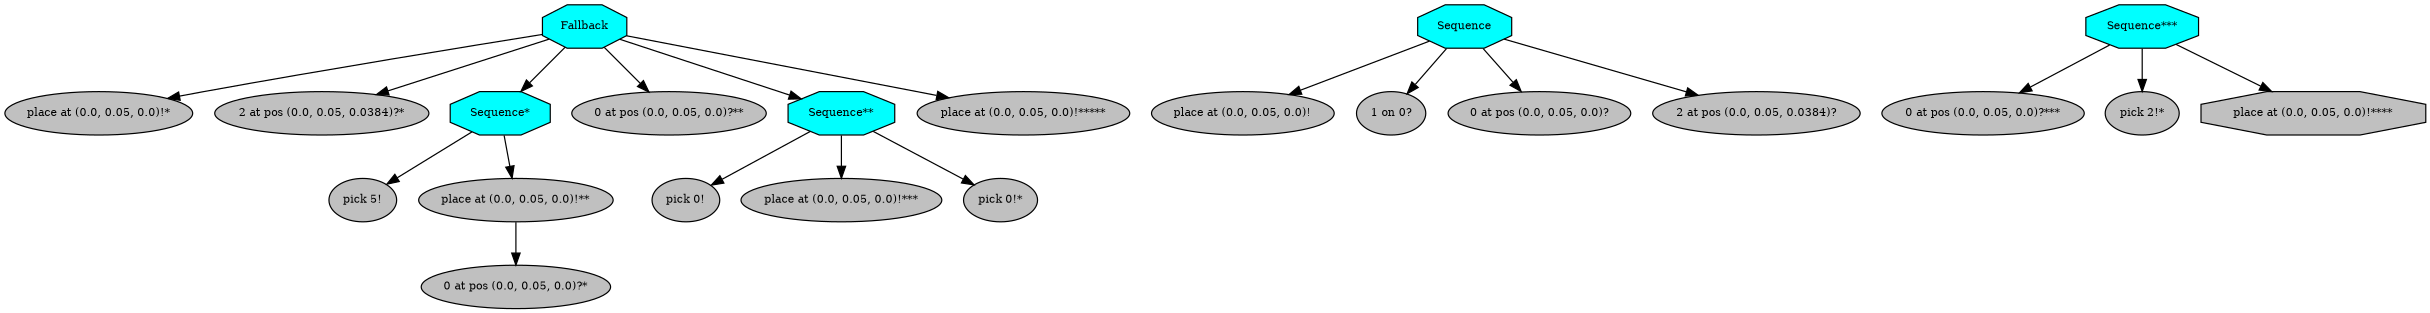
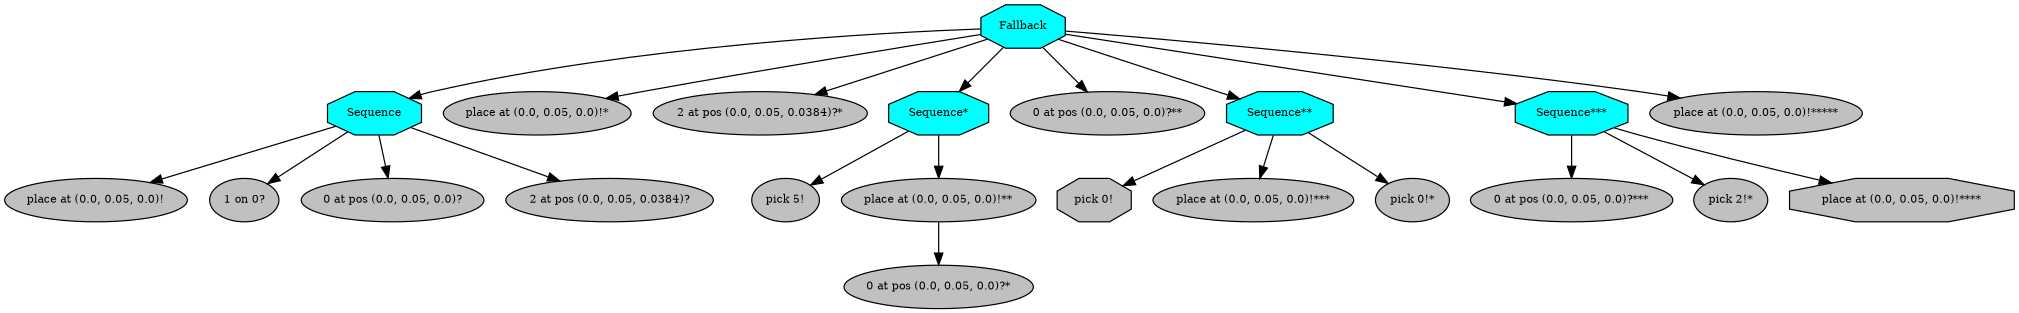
edge "Fallback" -> "Sequence": added
edge "Fallback" -> "Sequence***": added
node "pick 0!": shape ellipse -> octagon
